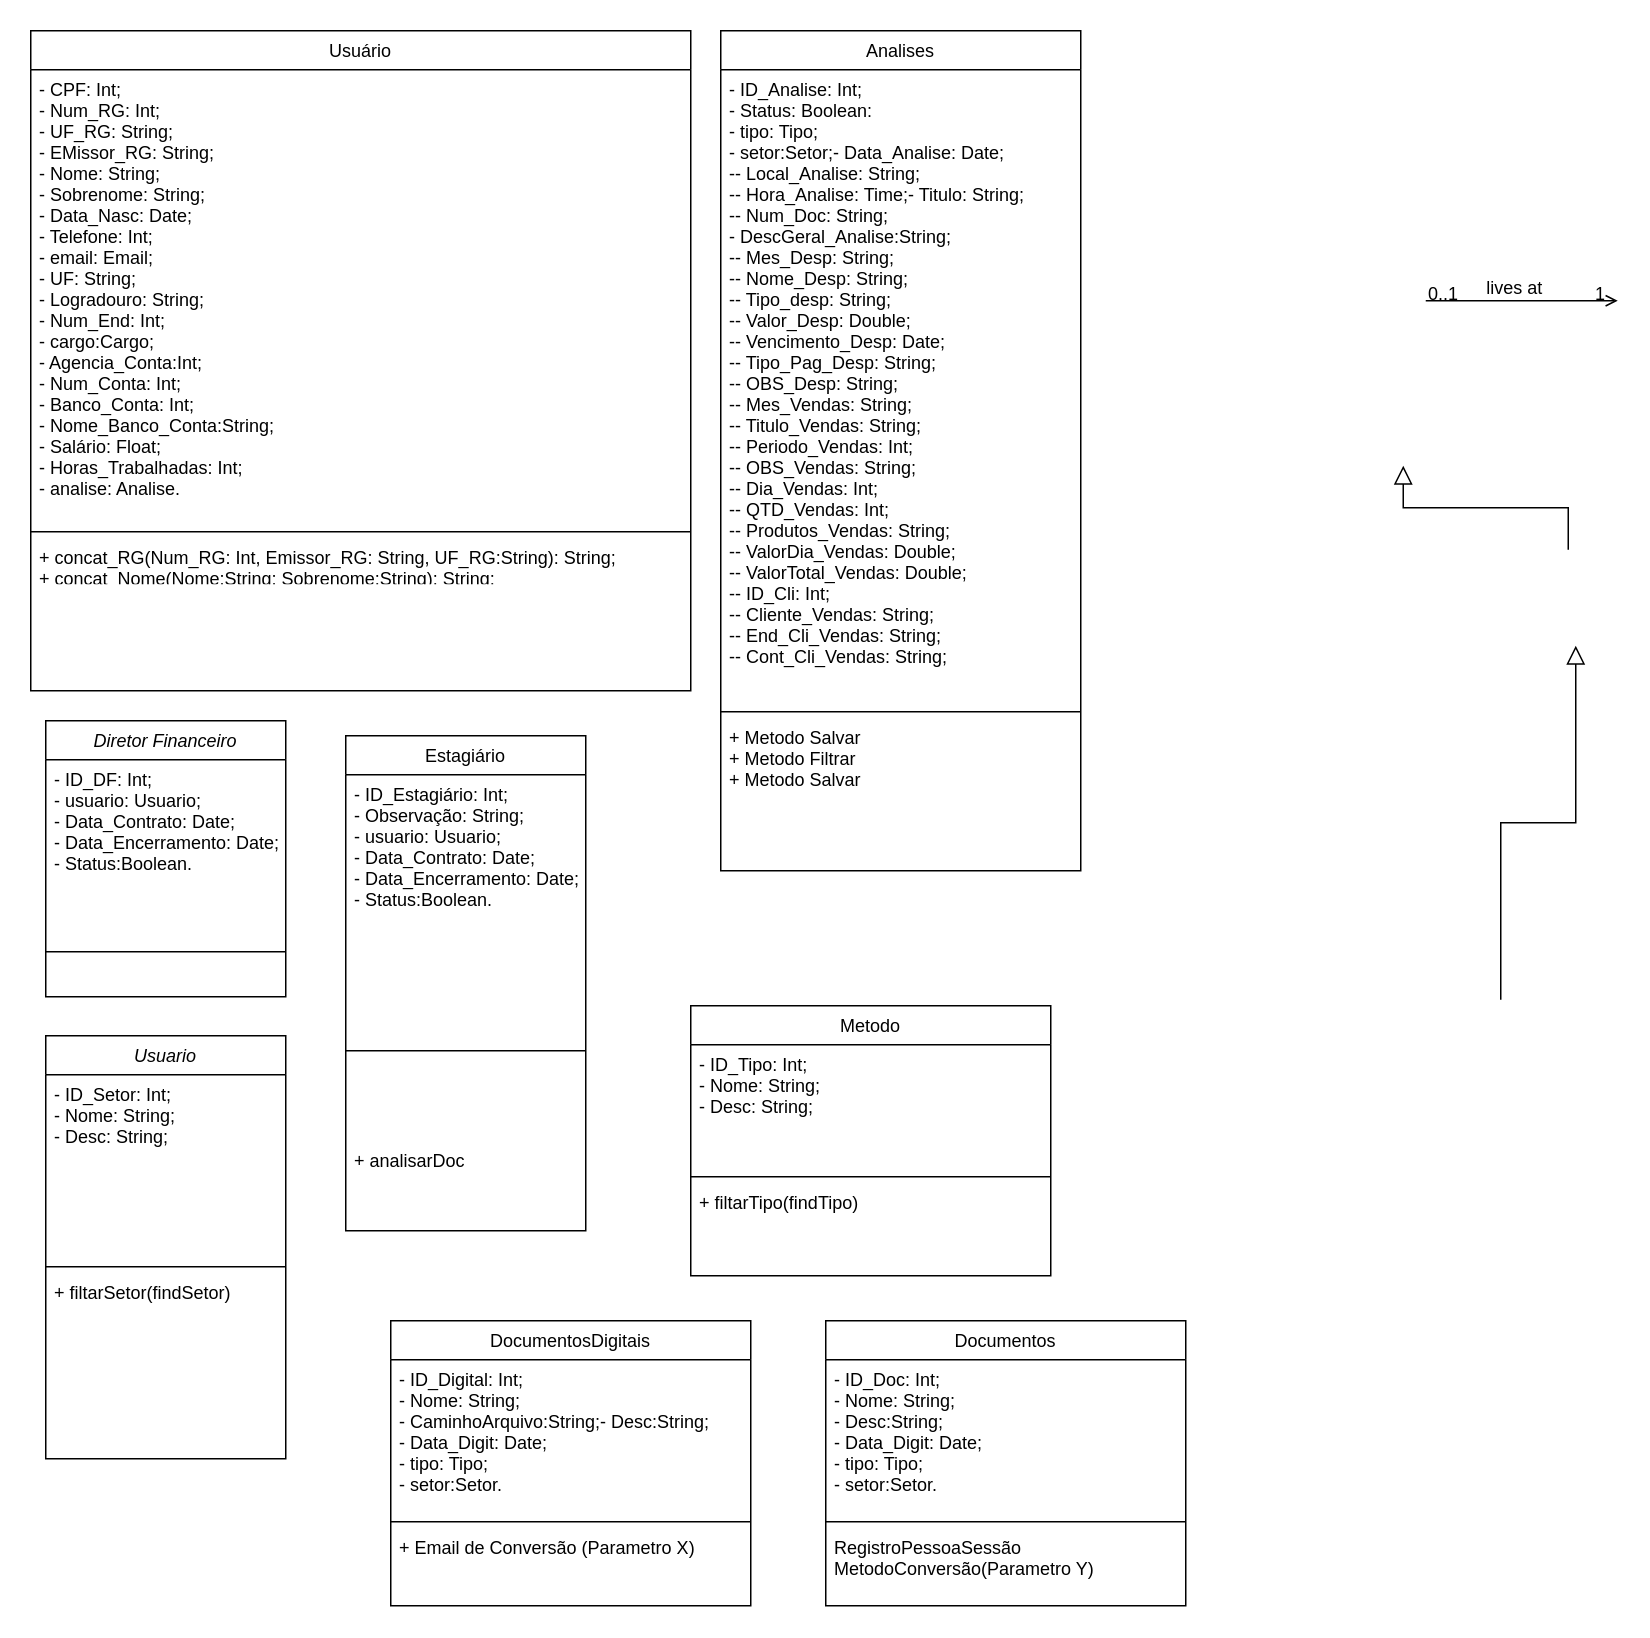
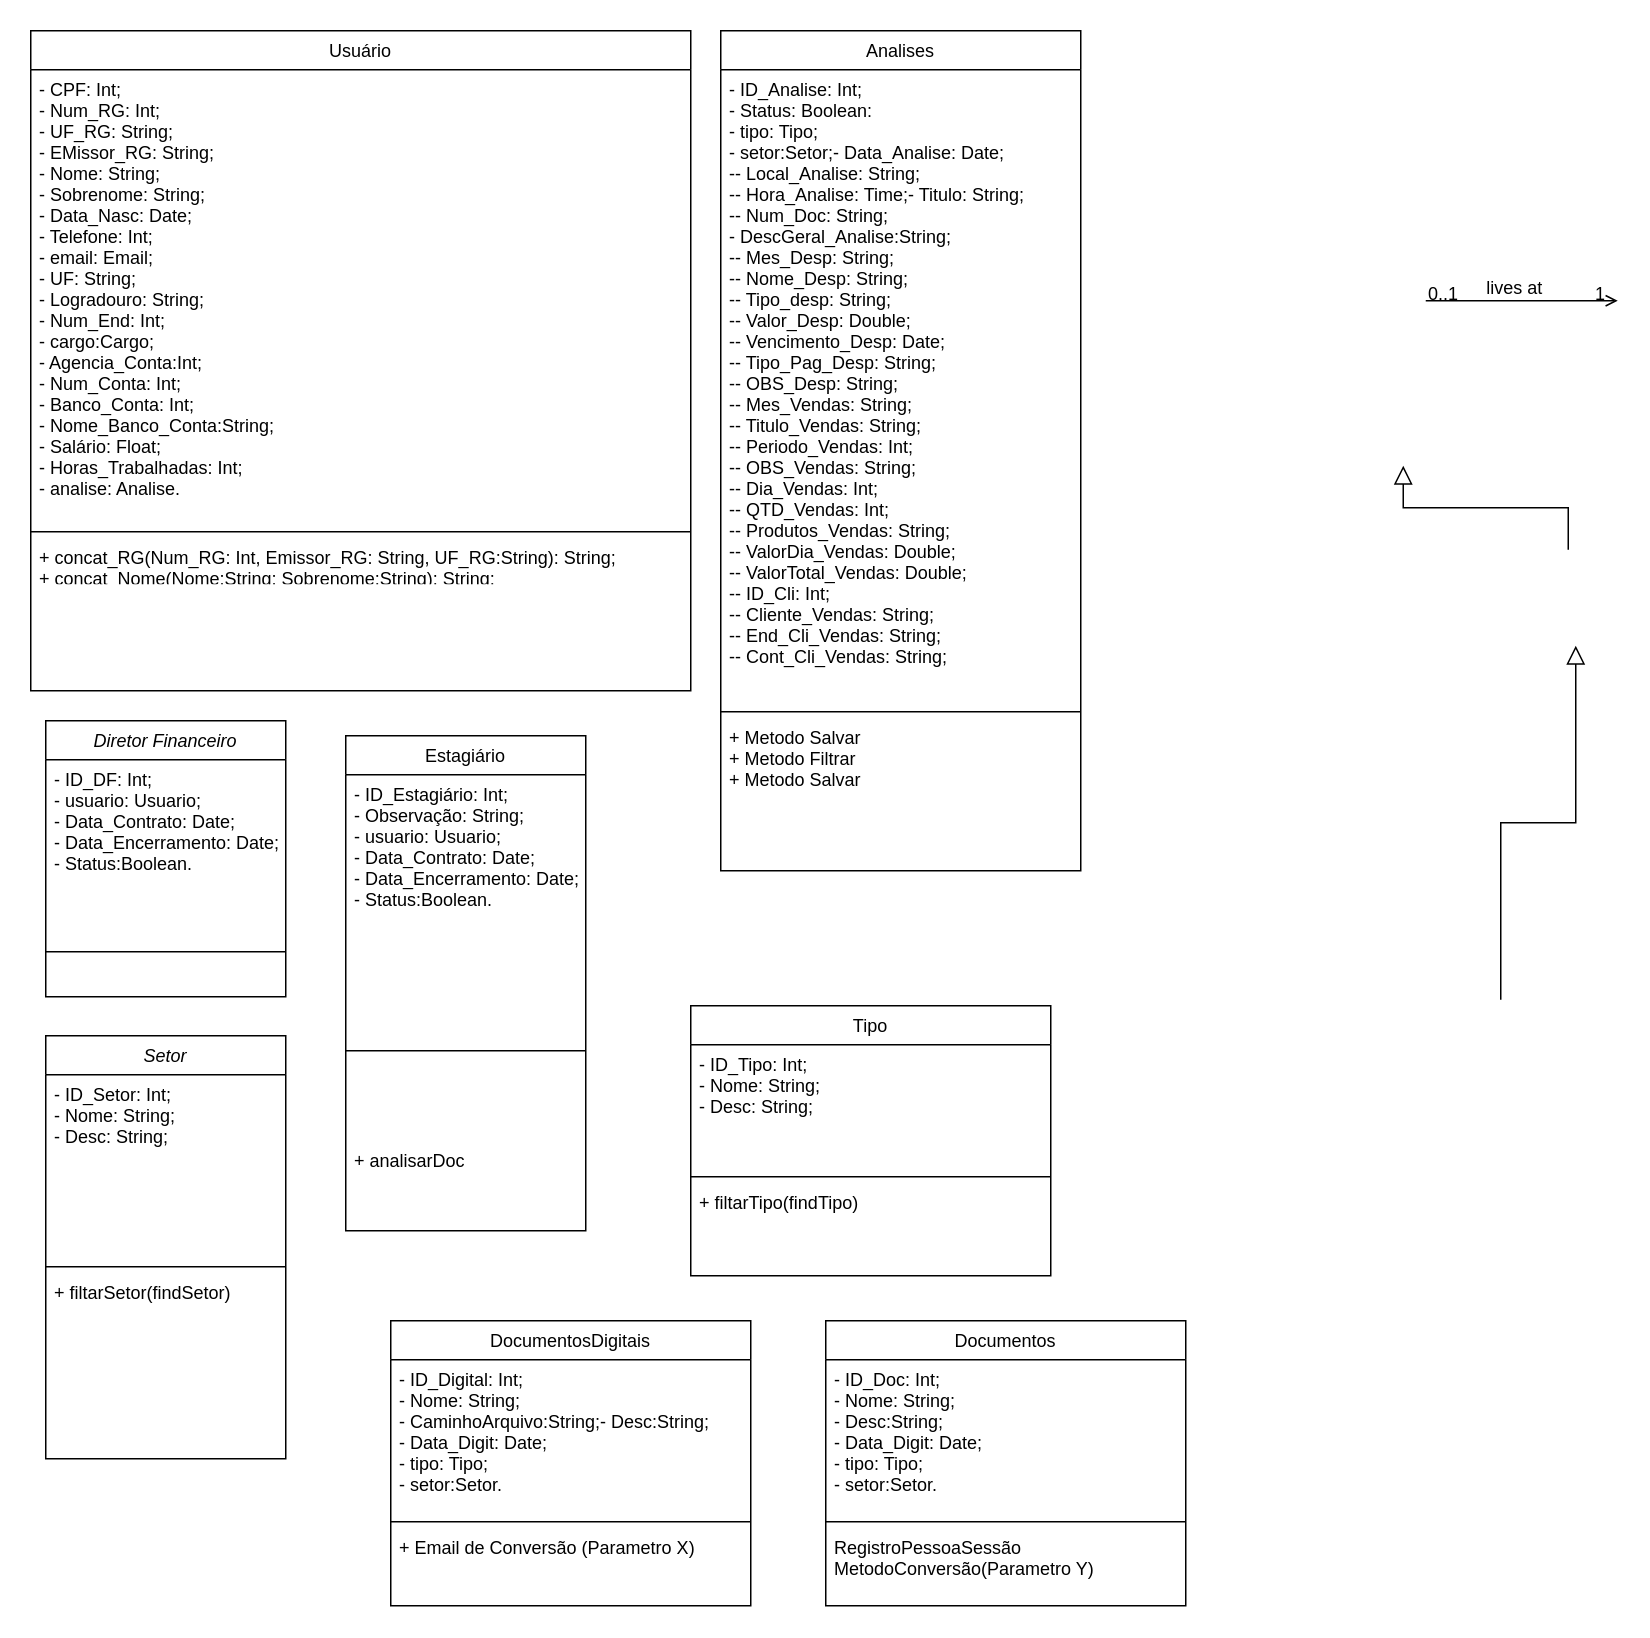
node "Metodo": label "Metodo" -> "Tipo"
node "Usuario": label "Usuario" -> "Setor"
